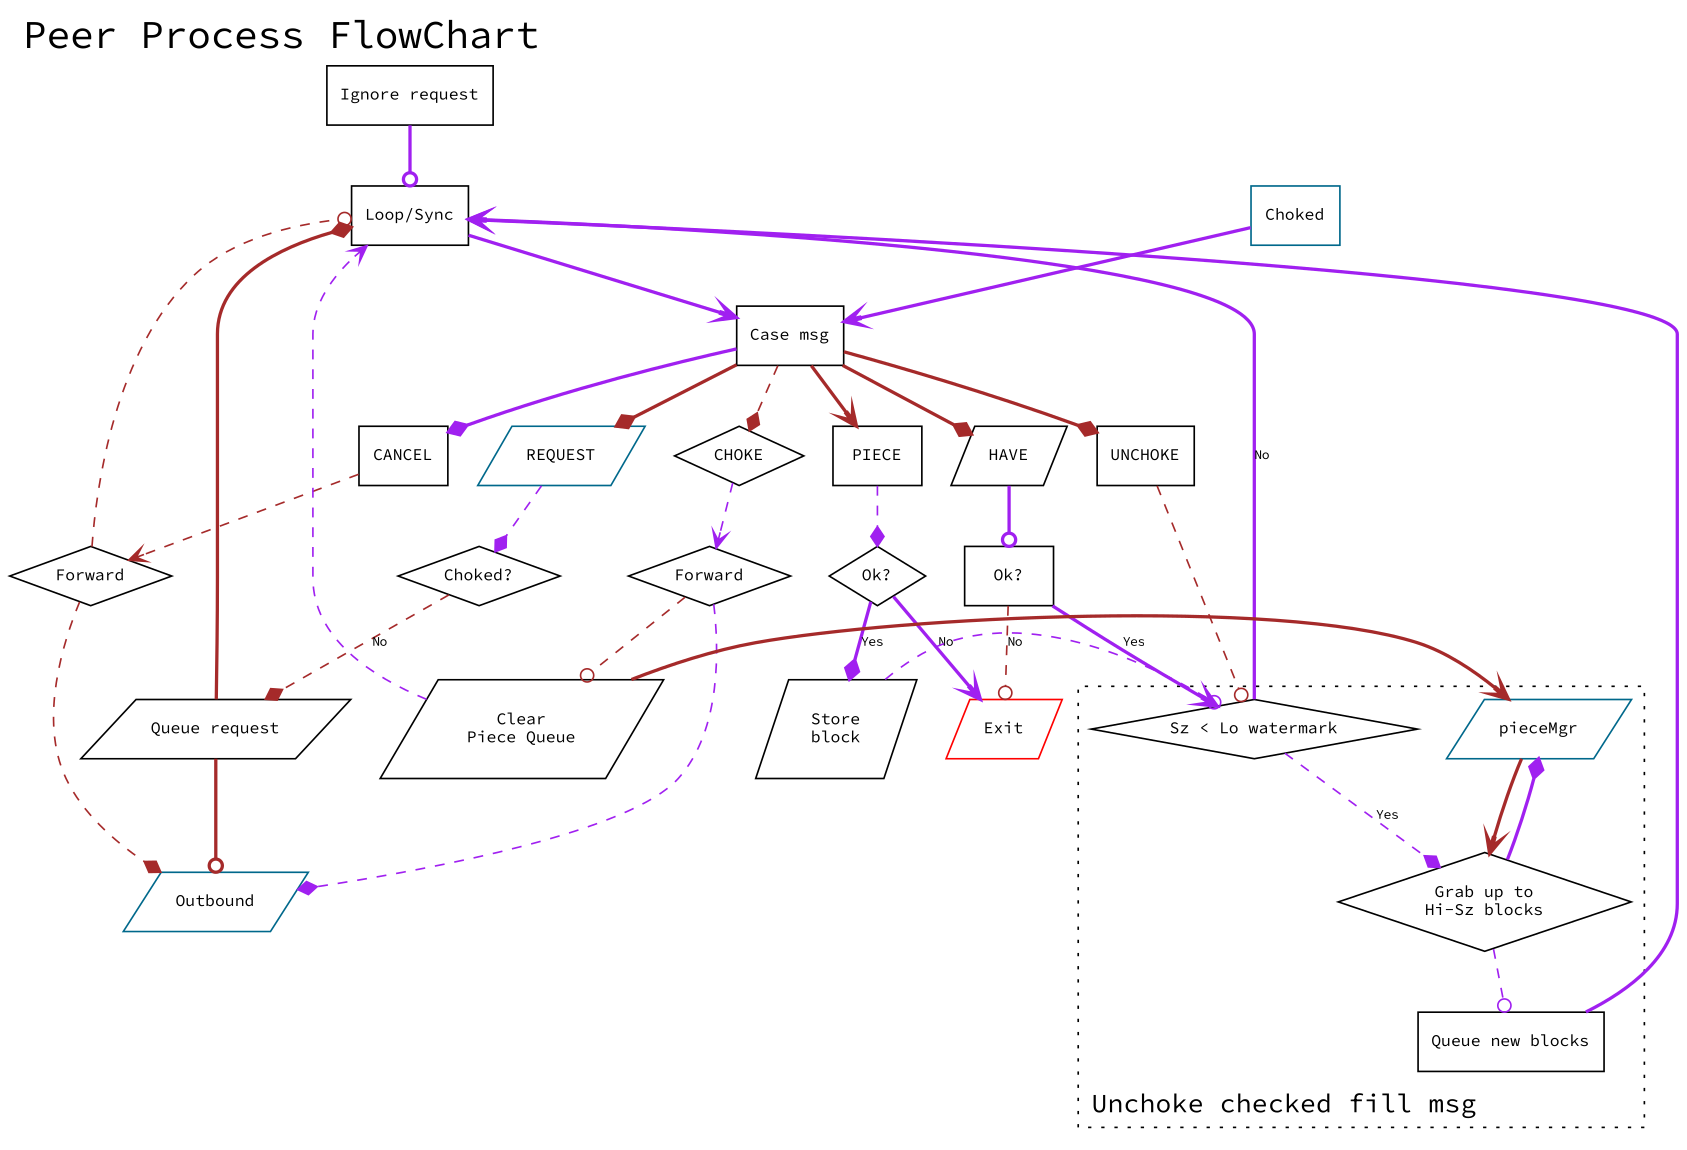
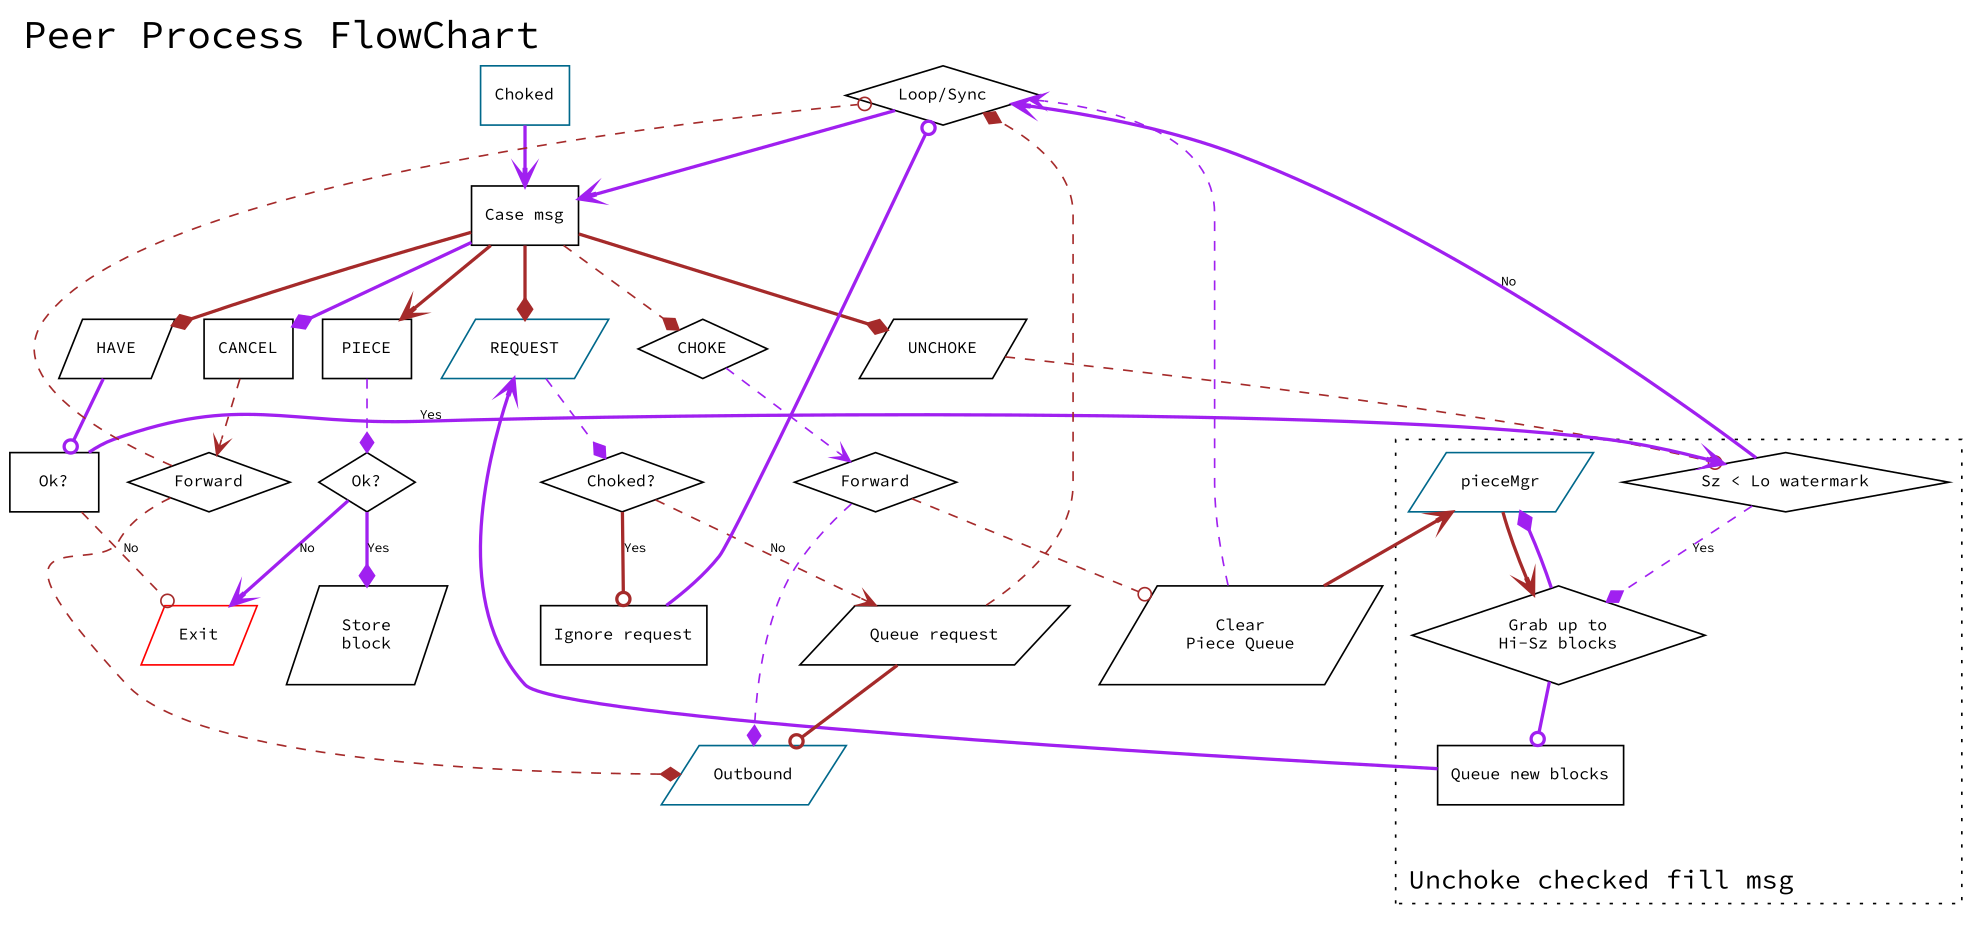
node "Loop/Sync": shape box -> diamond
edge "Queue new blocks" -> "Loop/Sync": now "Queue new blocks" -> "REQUEST"
edge "Queue request" -> "Loop/Sync": style bold -> dashed
node "UNCHOKE": shape box -> parallelogram
edge "Choked?" -> "Ignore request": added, label "Yes"
edge "Store block" -> "Sz < Lo watermark": removed
edge "Choked?" -> "Queue request": arrowhead diamond -> vee
edge "Grab up to Hi-Sz blocks" -> "Queue new blocks": style dashed -> bold
